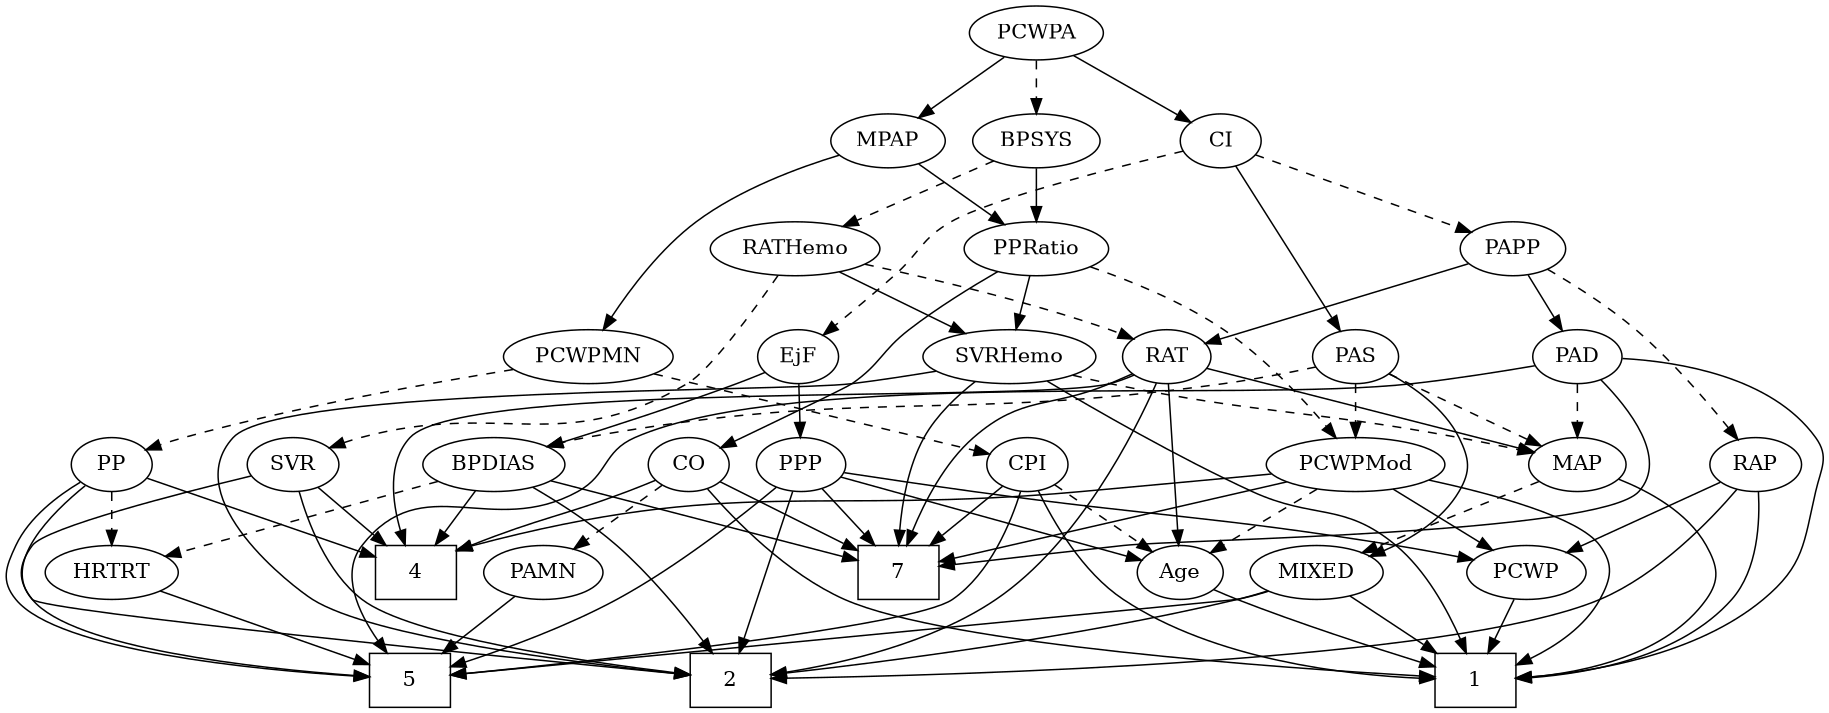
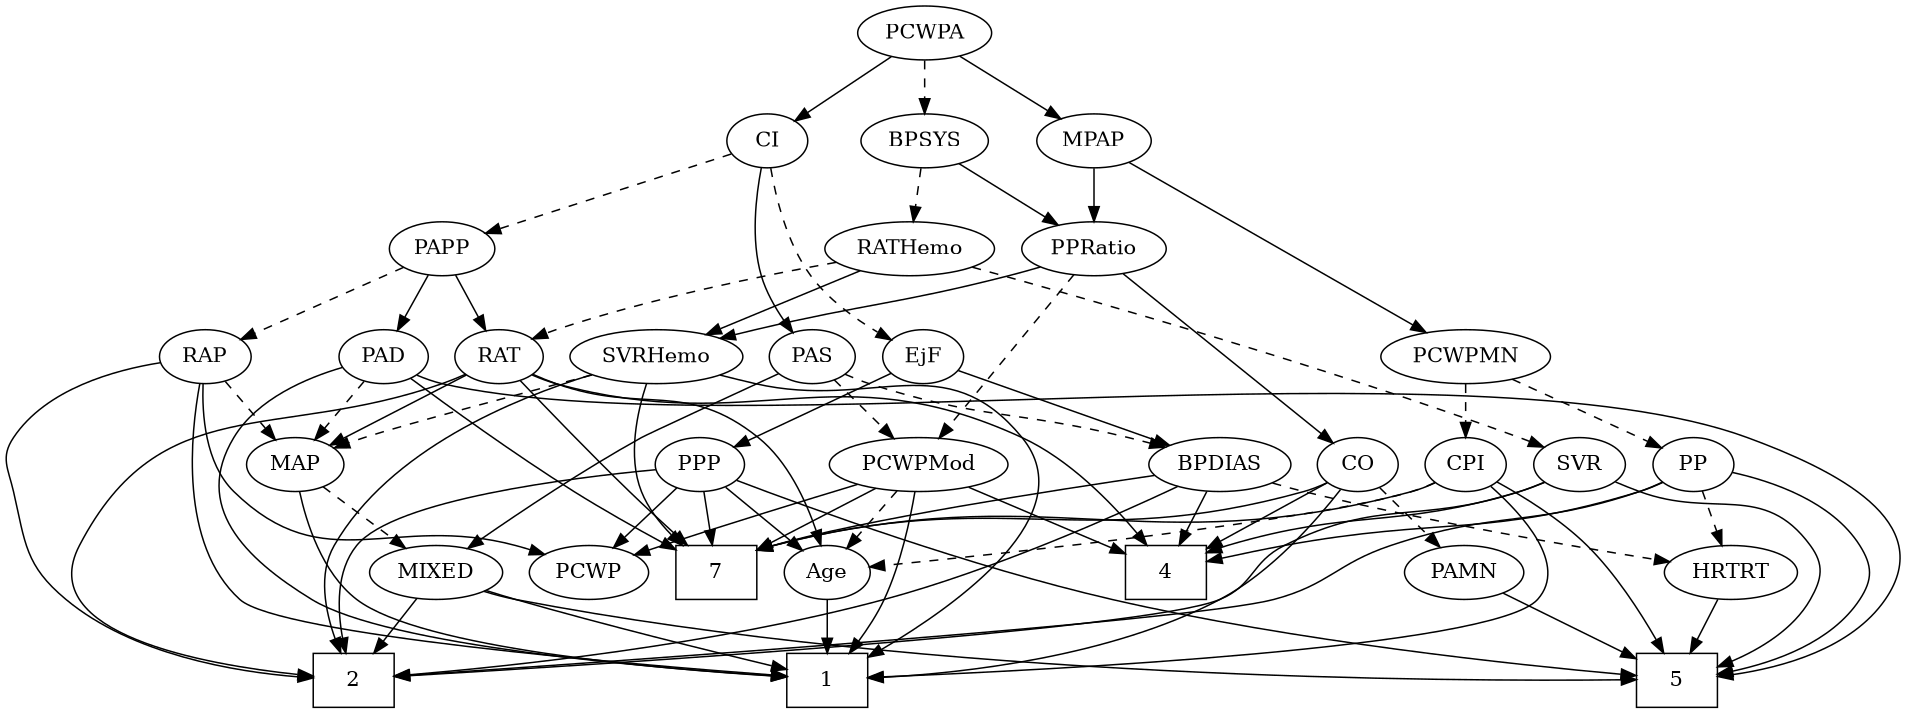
edge "PAS" -> "MAP": now "RAP" -> "MAP"
edge "PCWP" -> "1": removed
